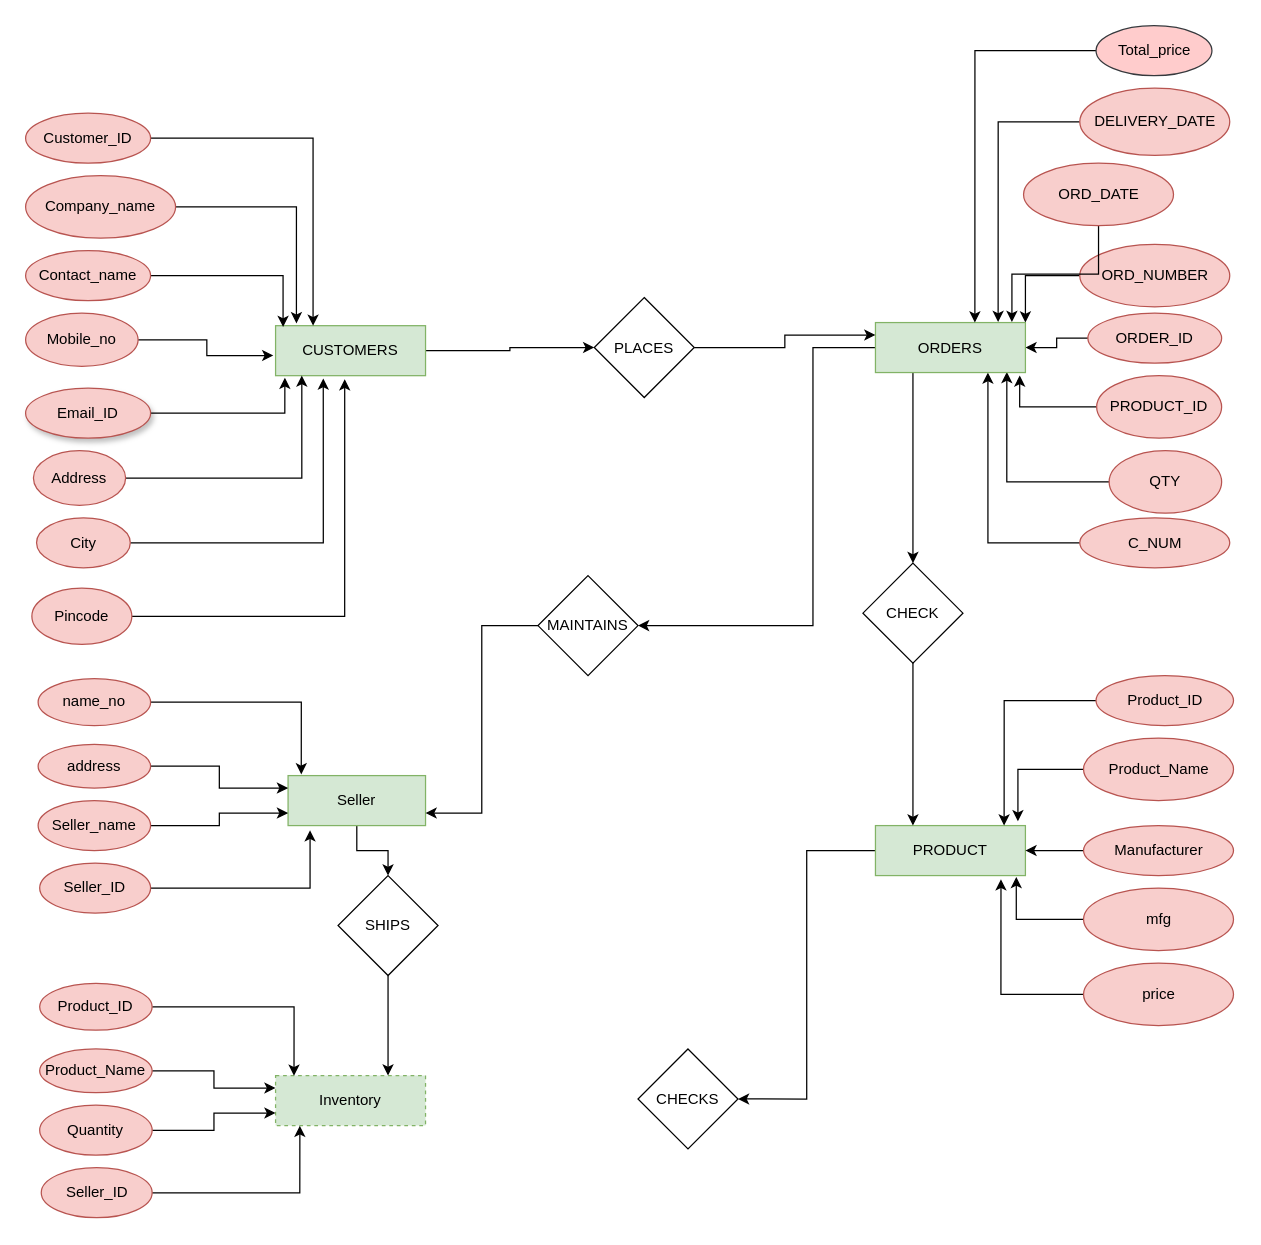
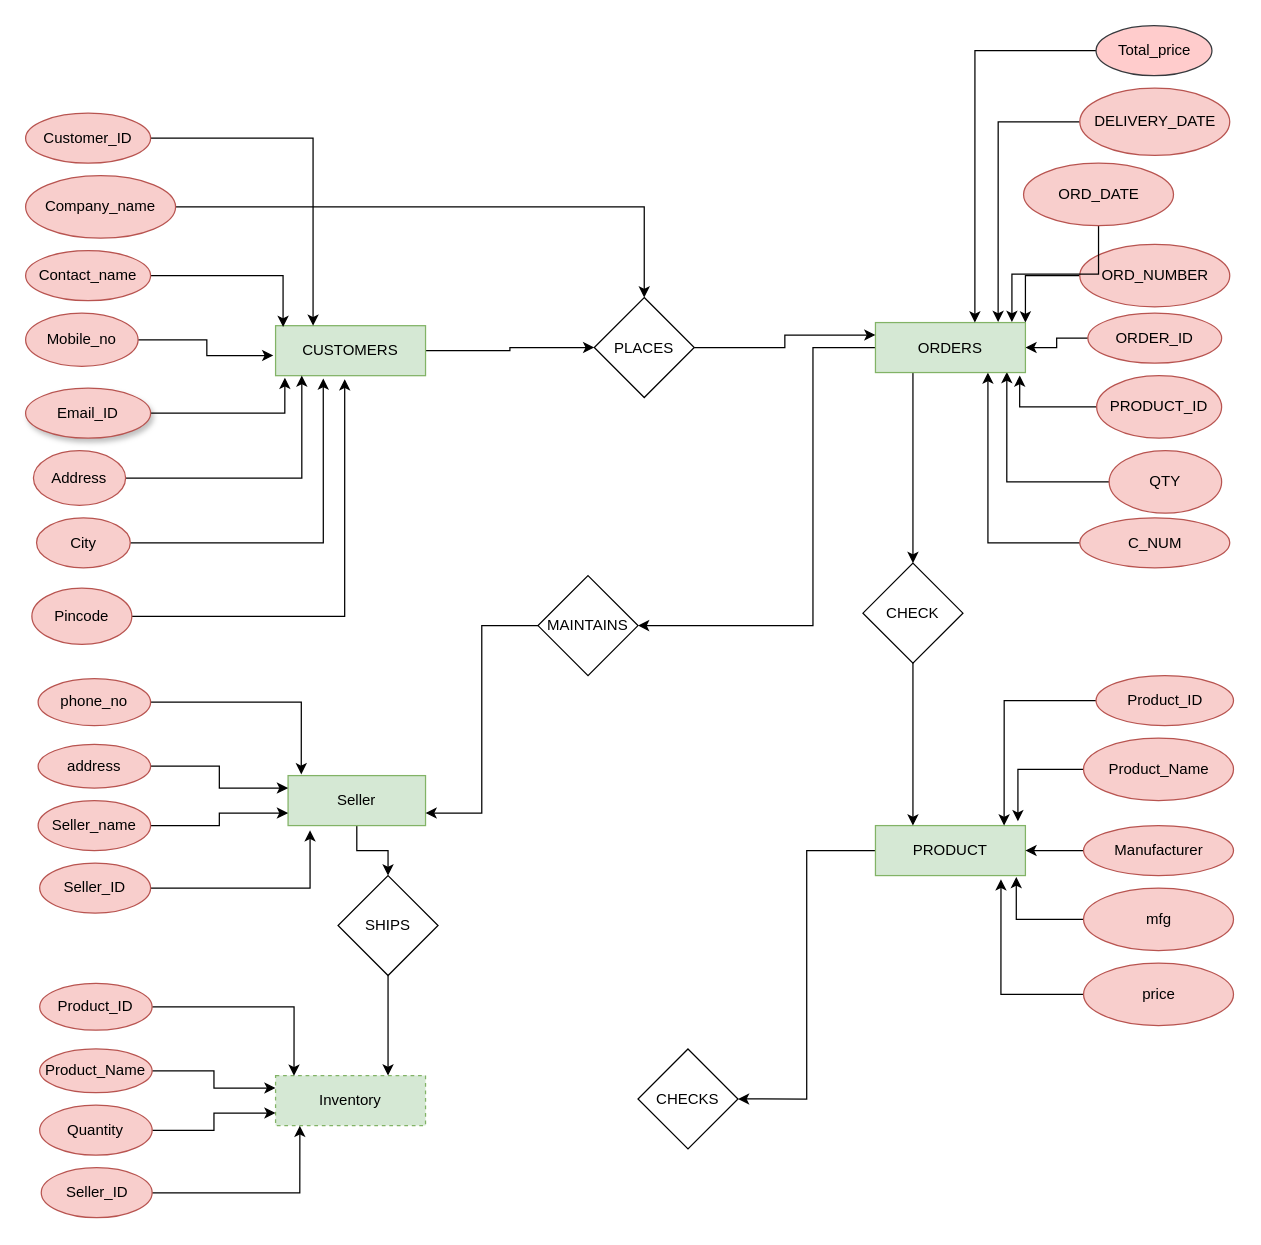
edge "Company_name" -> "CUSTOMERS": now "Company_name" -> "PLACES"
node "name_no": label "name_no" -> "phone_no"
